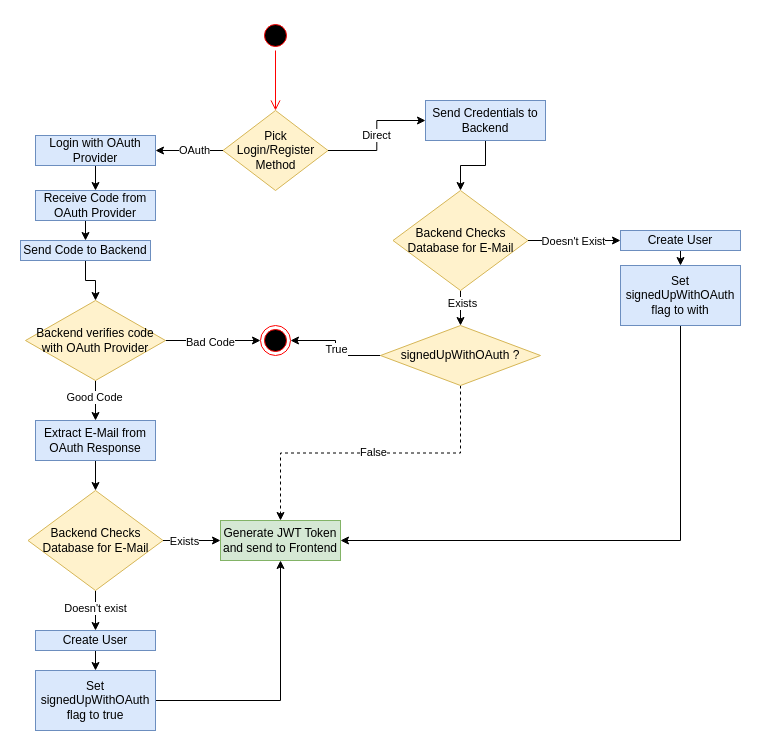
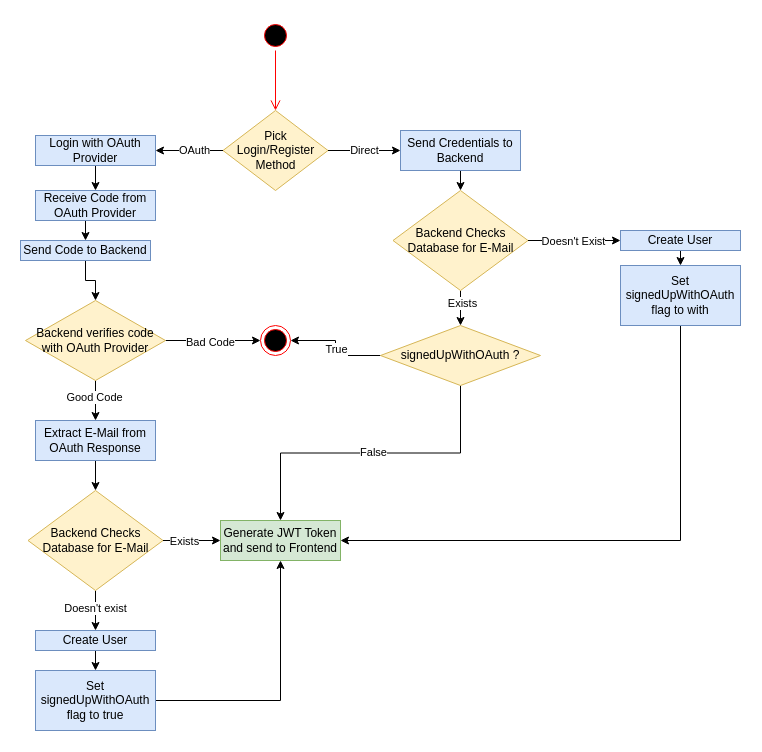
node "Send Credentials to Backend": moved (486, 121) -> (461, 151)
edge "signedUpWithOAuth ?" -> "Generate JWT Token and send to Frontend": style dashed -> solid
